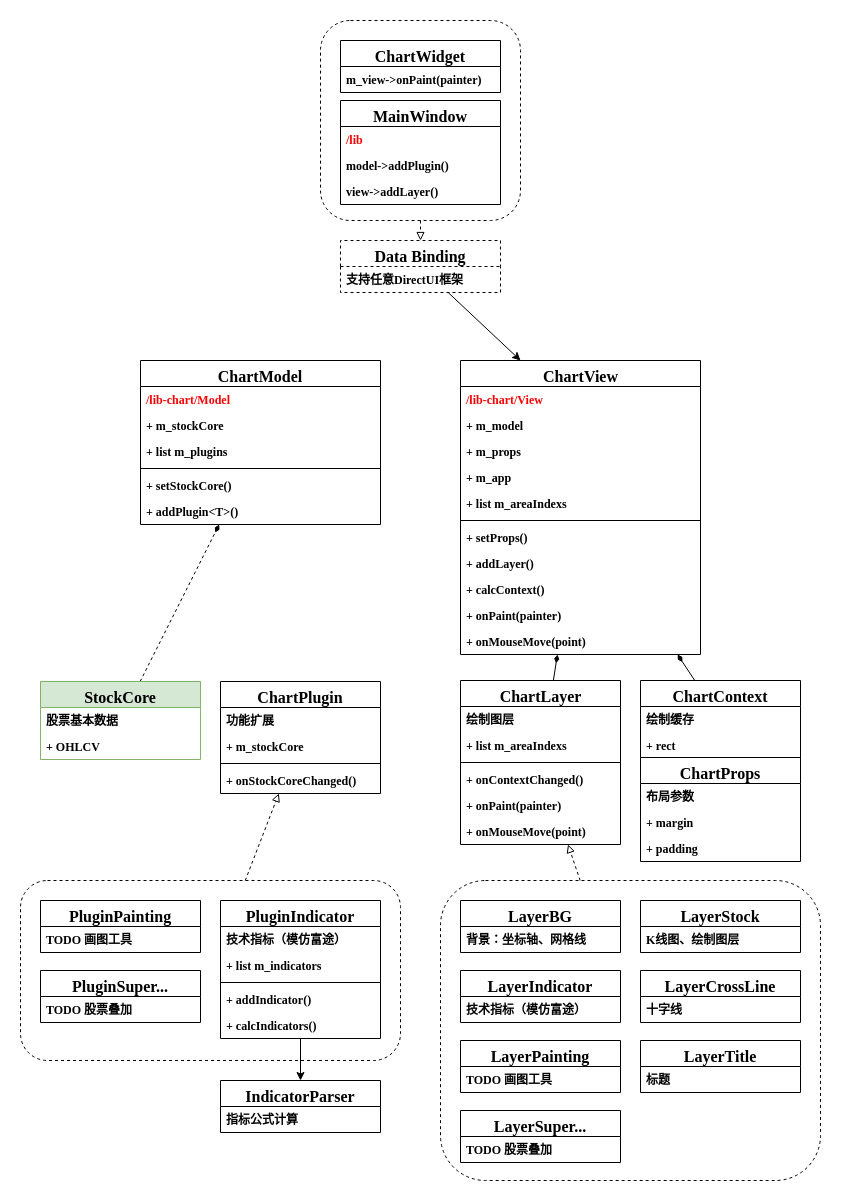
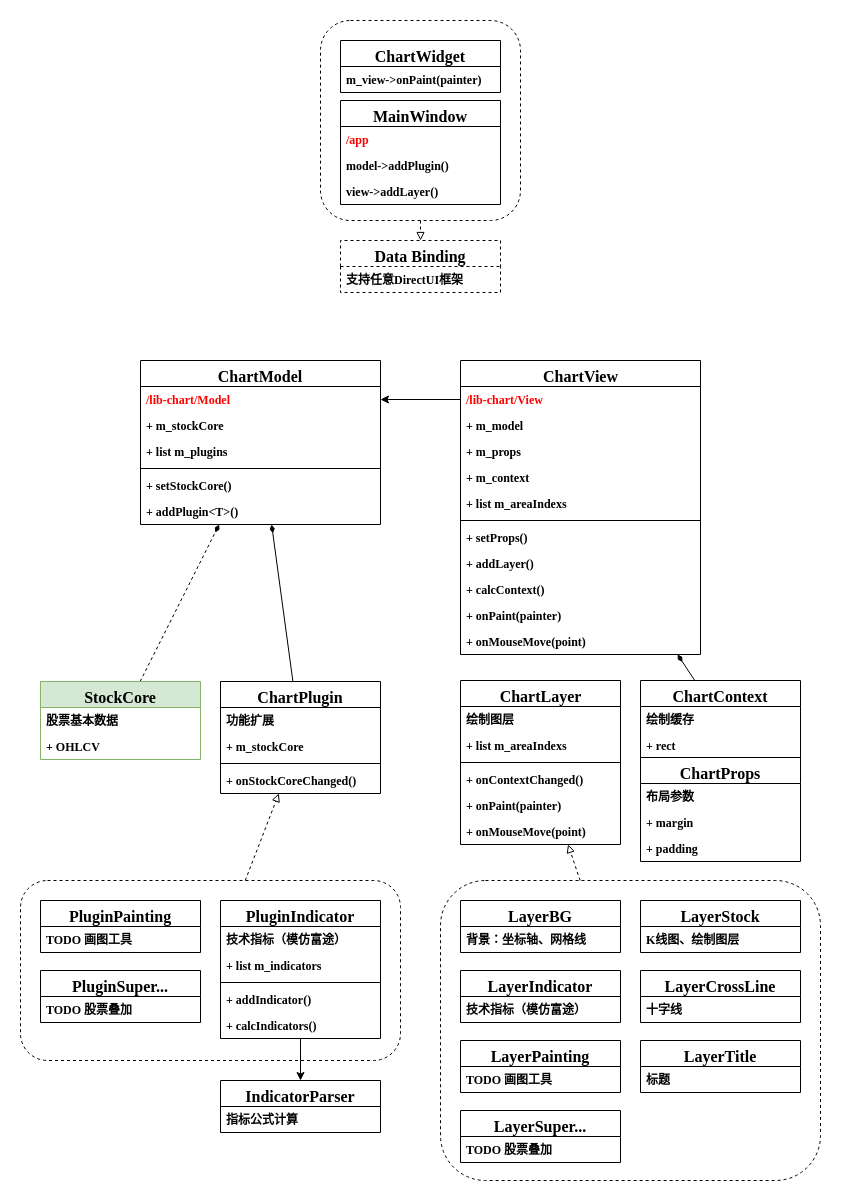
node "/lib": label "/lib" -> "/app"
edge "Data Binding" -> "ChartView": removed
edge "/lib-chart/View" -> "/lib-chart/Model": added
node "+ m_app": label "+ m_app" -> "+ m_context"
edge "ChartPlugin" -> "ChartModel": added
edge "ChartLayer" -> "ChartView": removed
